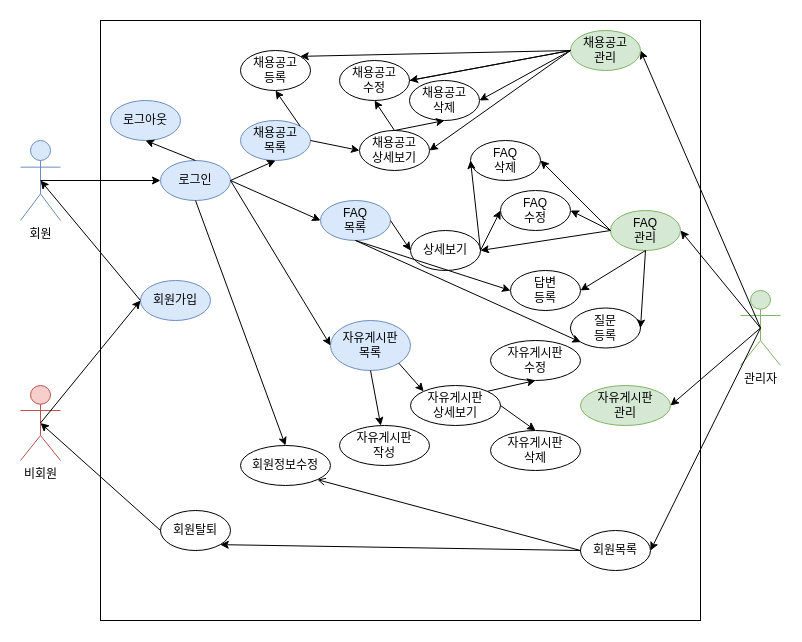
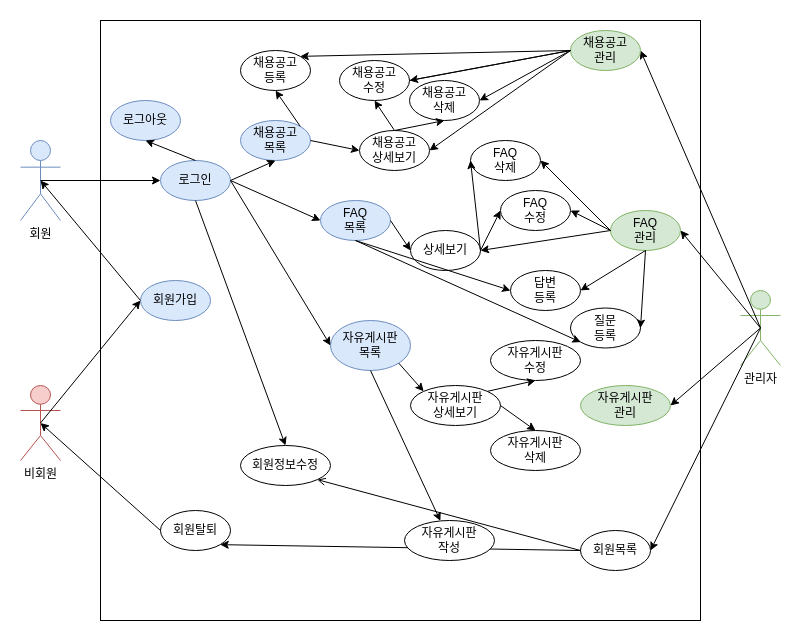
node "자유게시판 작성": moved (385, 446) -> (450, 541)
